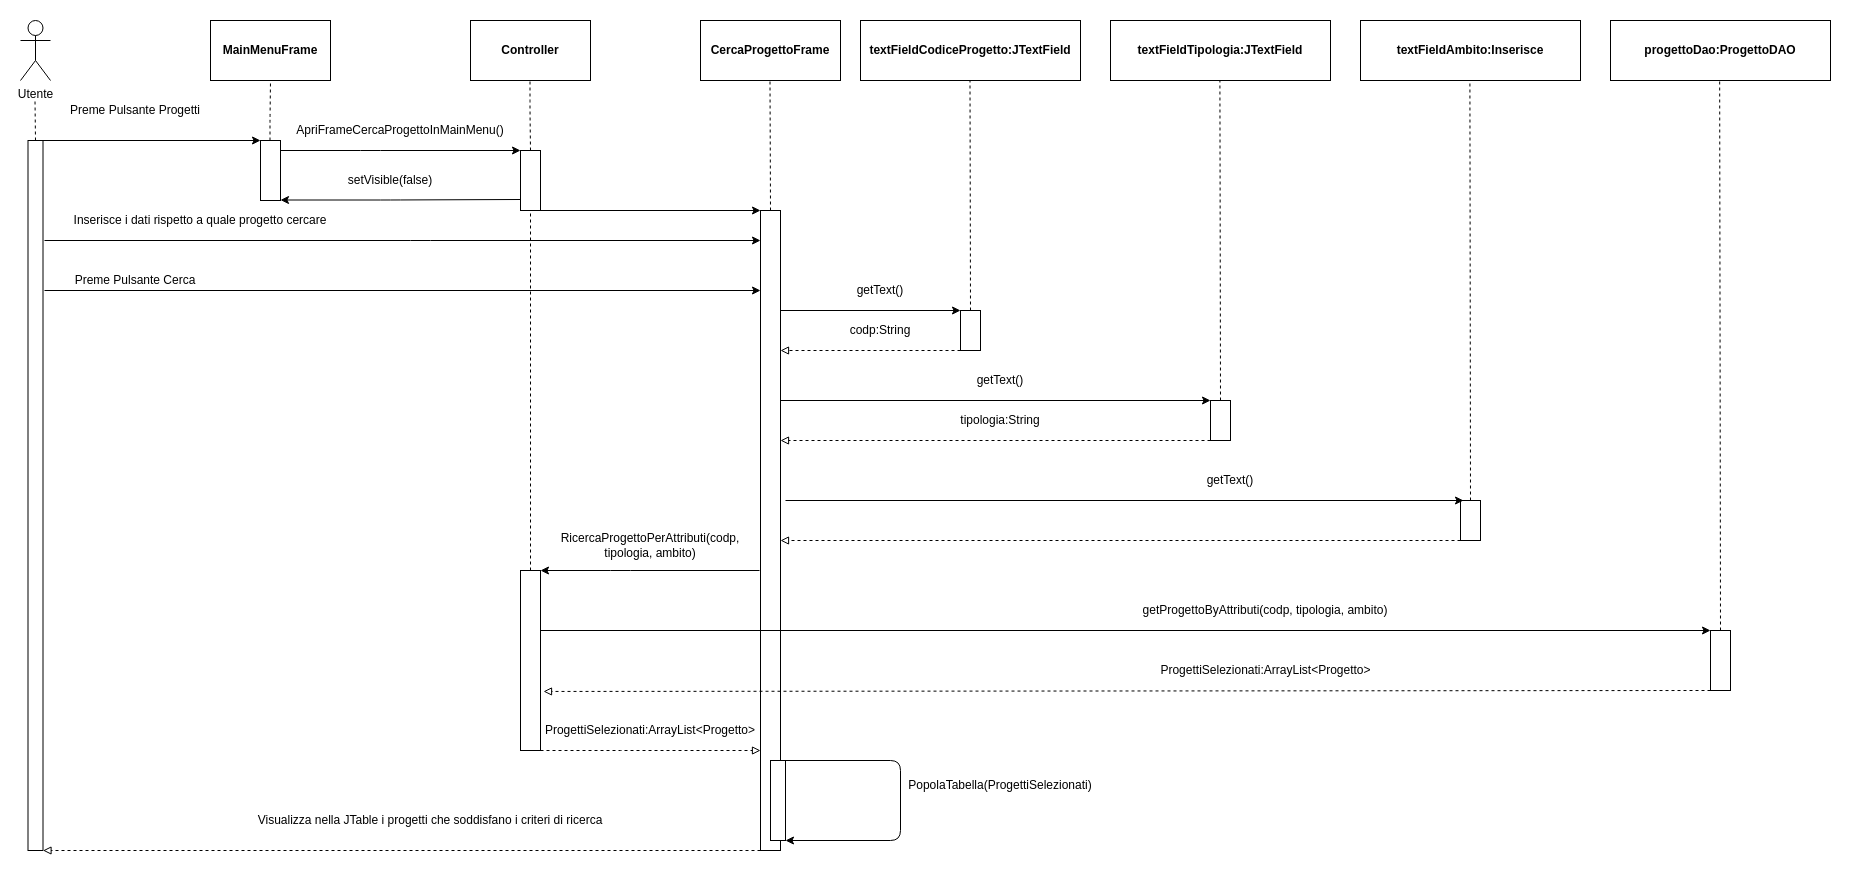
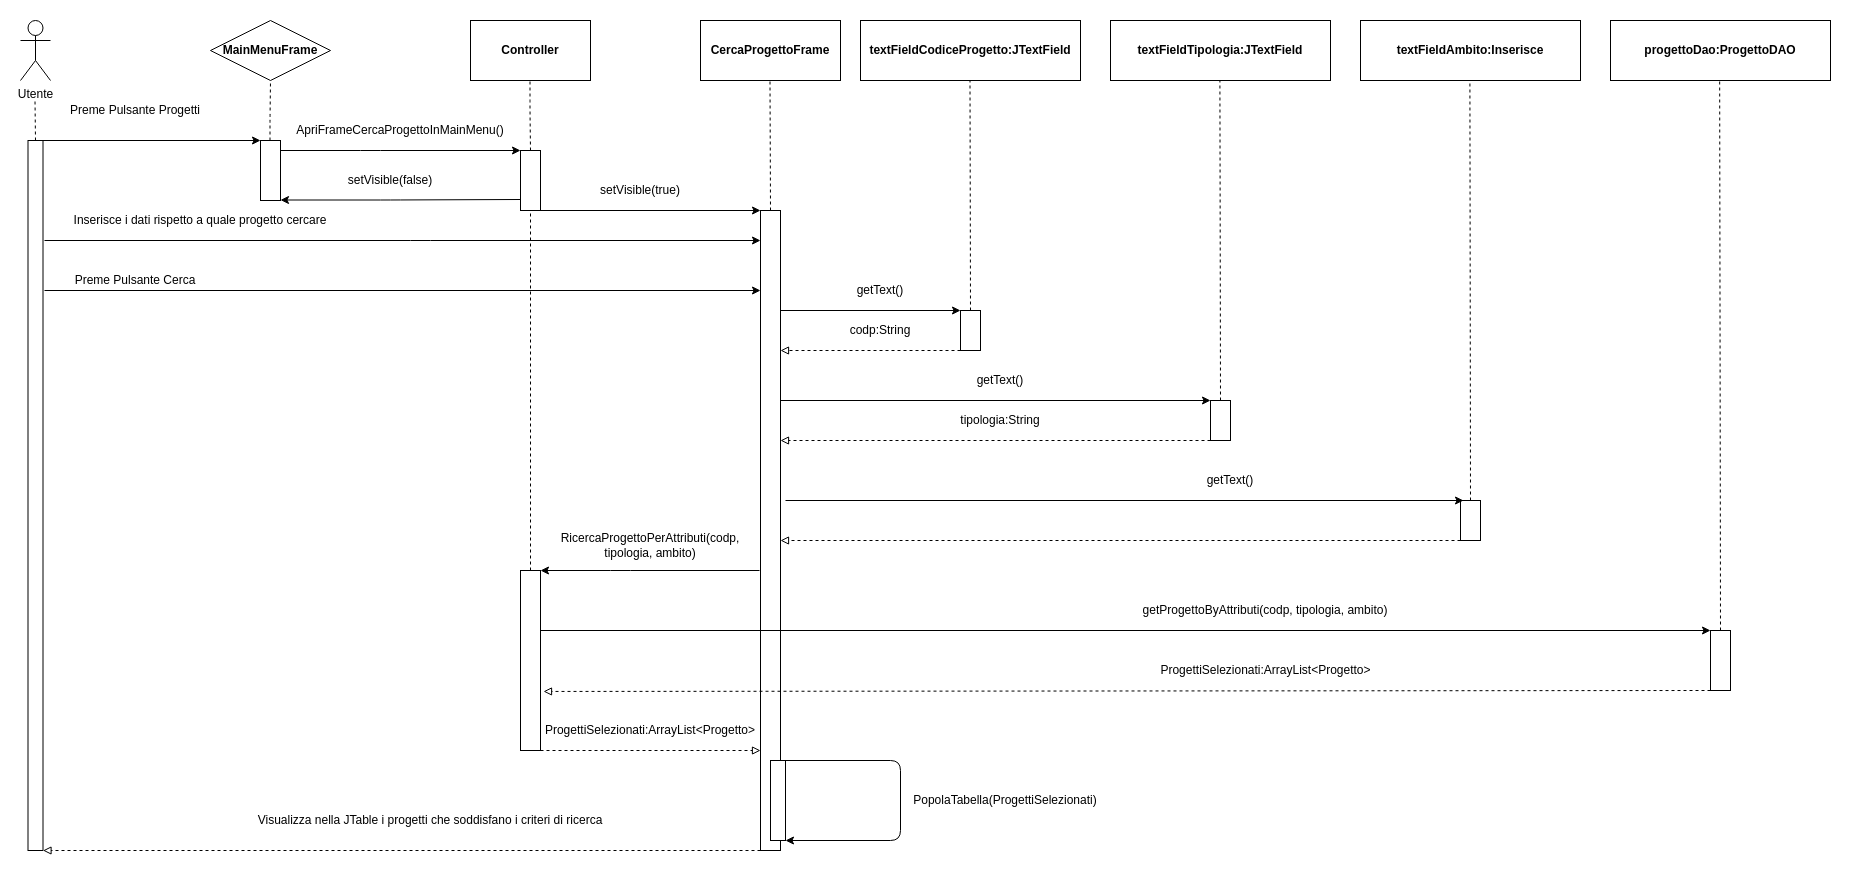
node "MainMenuFrame": shape rectangle -> diamond
node "setVisible(true)": added
node "PopolaTabella(ProgettiSelezionati)": moved (1001, 786) -> (1006, 801)
